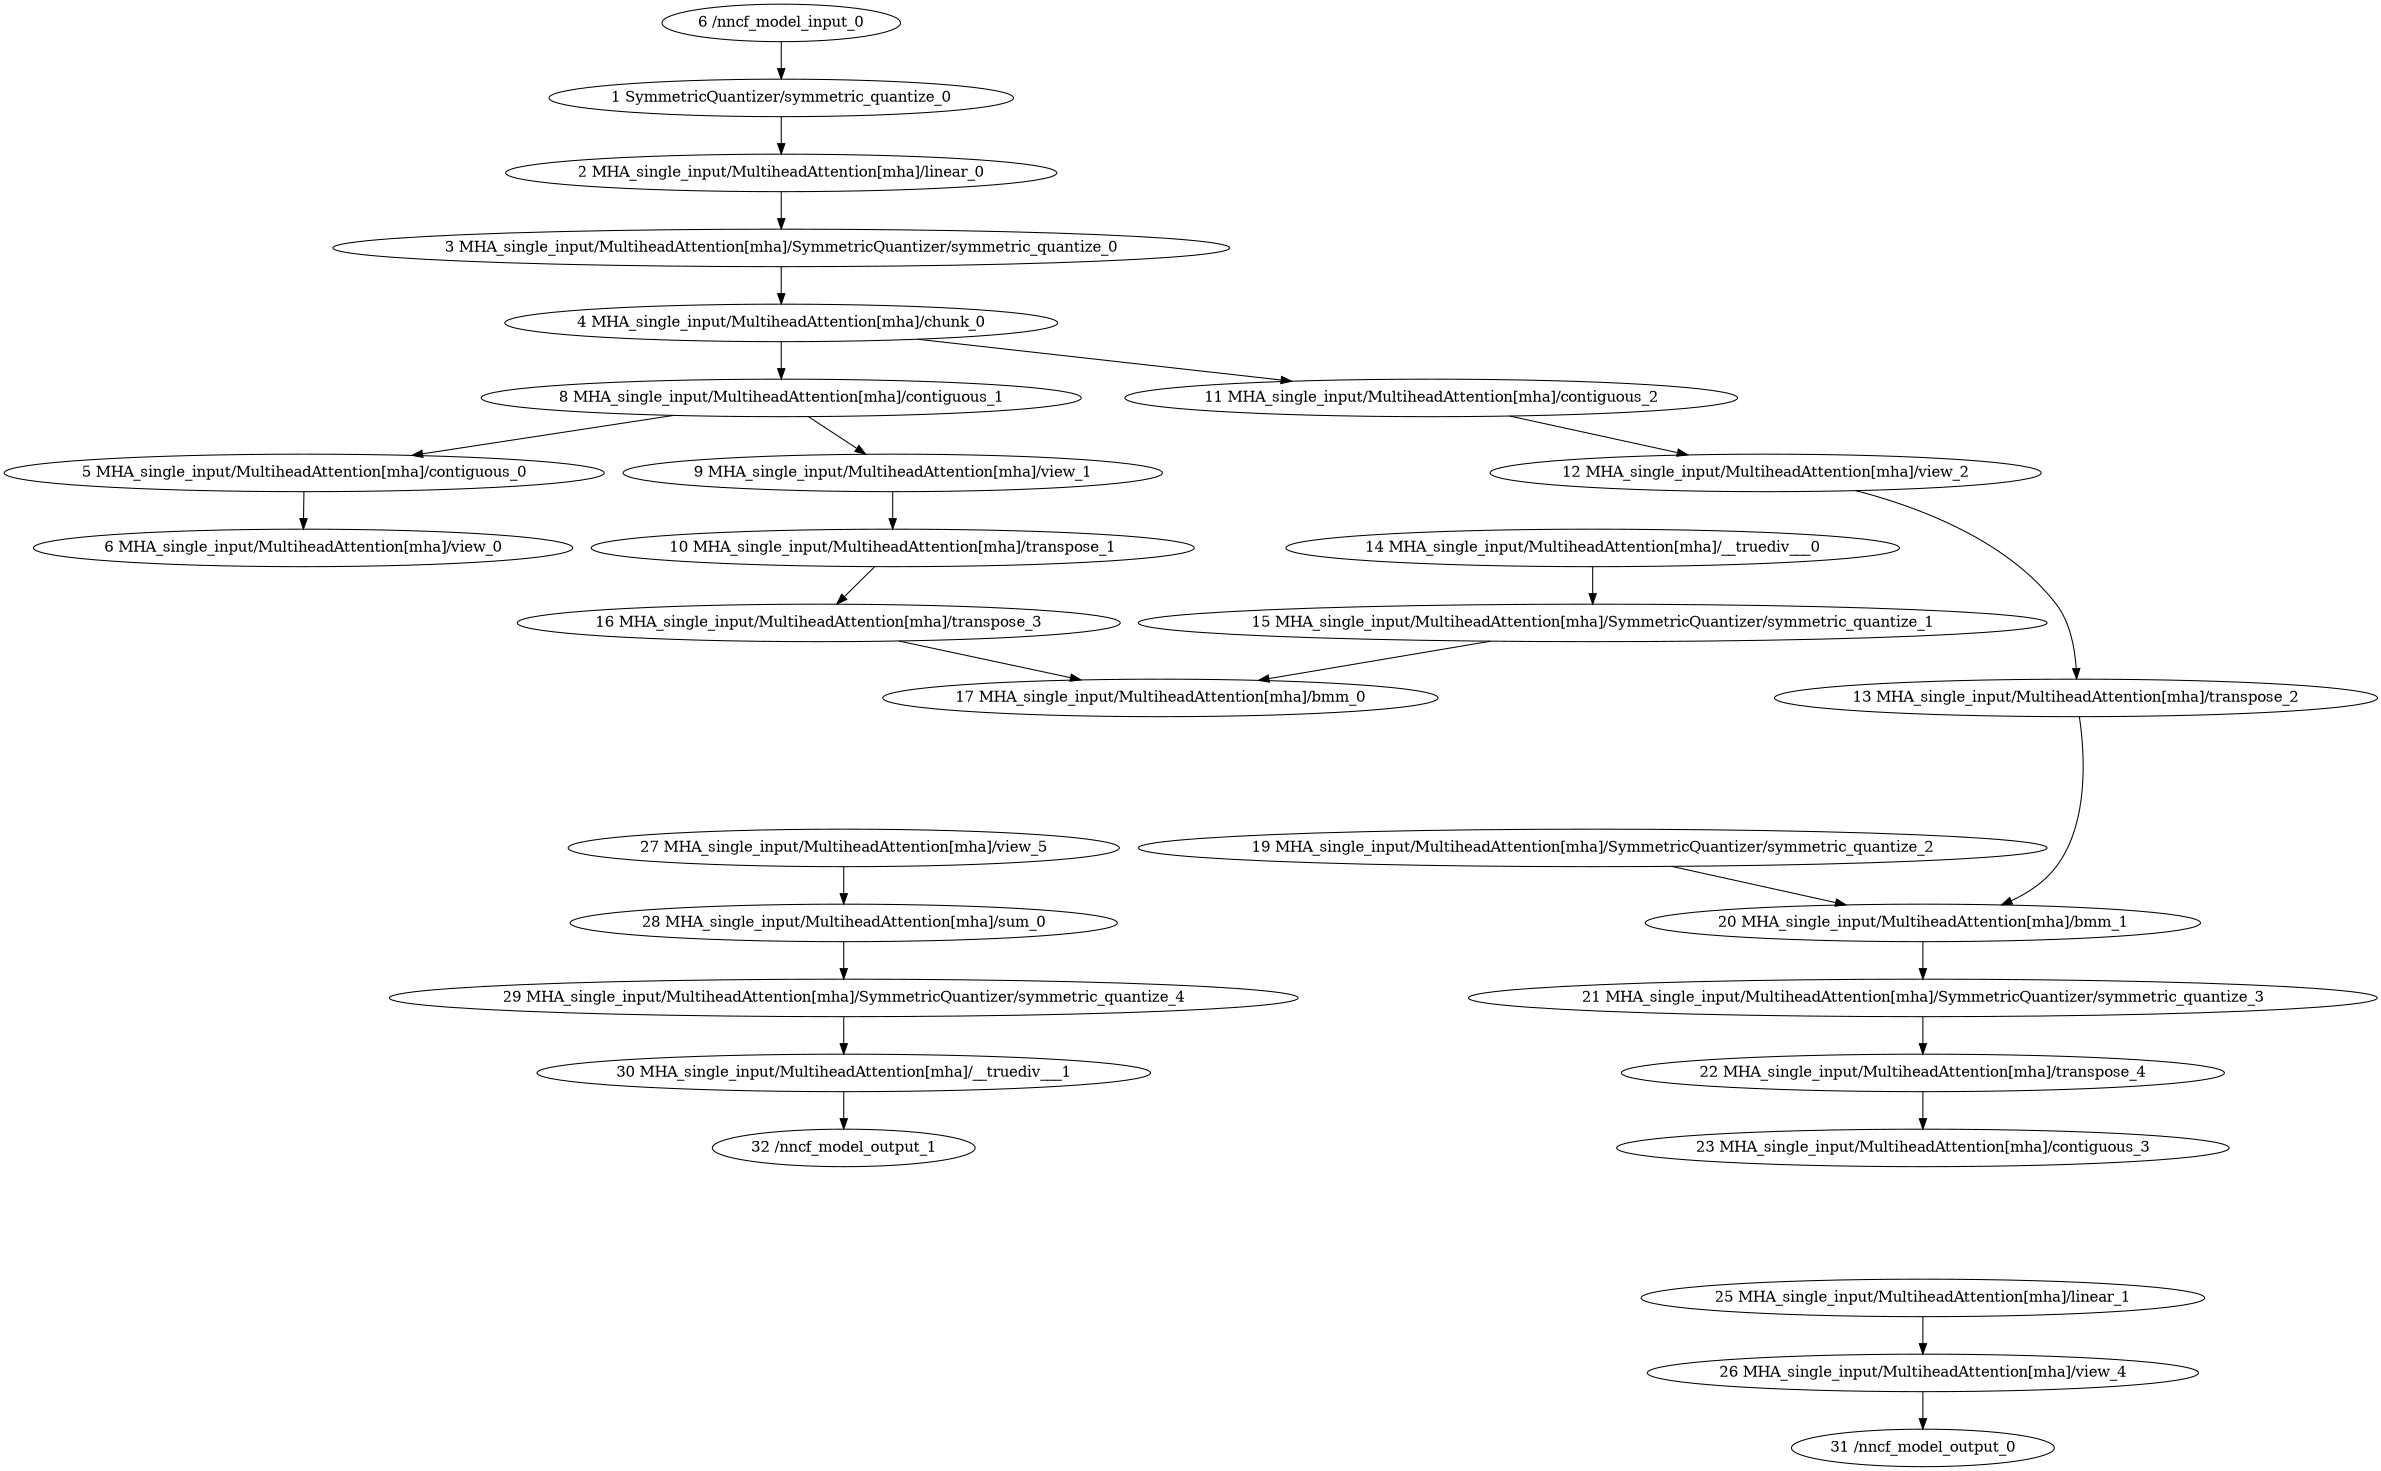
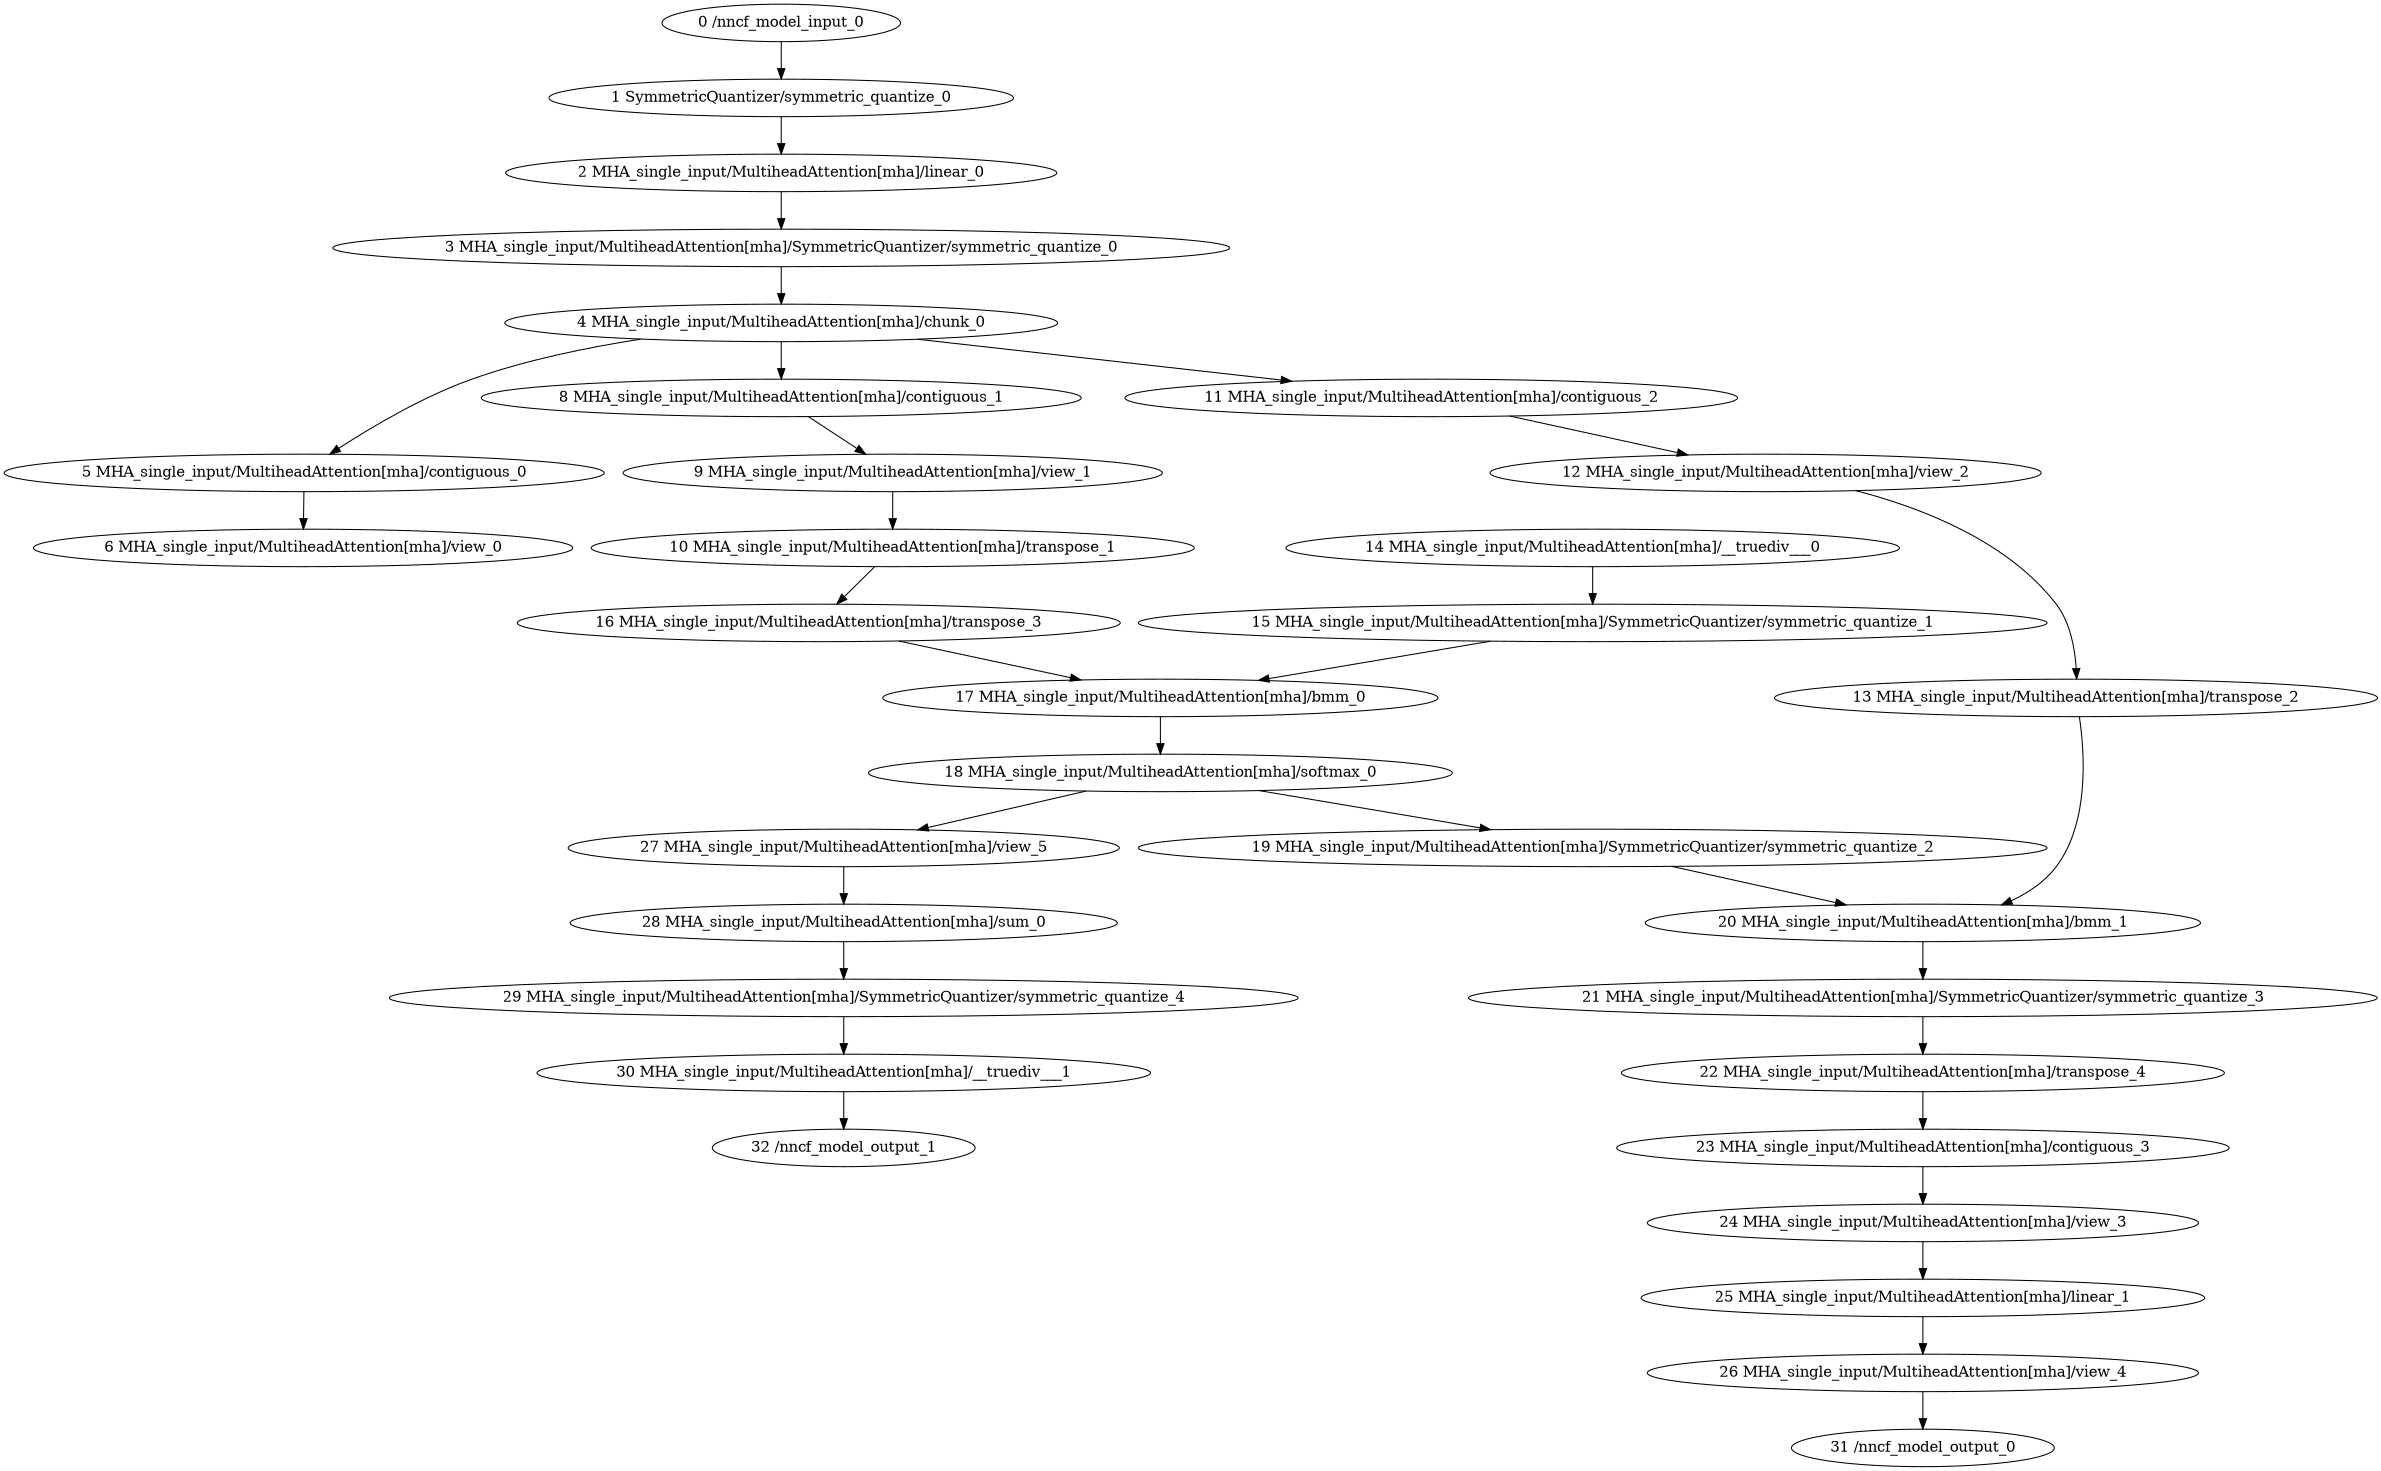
node "6 /nncf_model_input_0": label "6 /nncf_model_input_0" -> "0 /nncf_model_input_0"
edge "8 MHA_single_input/MultiheadAttention[mha]/contiguous_1" -> "5 MHA_single_input/MultiheadAttention[mha]/contiguous_0": now "4 MHA_single_input/MultiheadAttention[mha]/chunk_0" -> "5 MHA_single_input/MultiheadAttention[mha]/contiguous_0"
node "18 MHA_single_input/MultiheadAttention[mha]/softmax_0": added
node "24 MHA_single_input/MultiheadAttention[mha]/view_3": added
